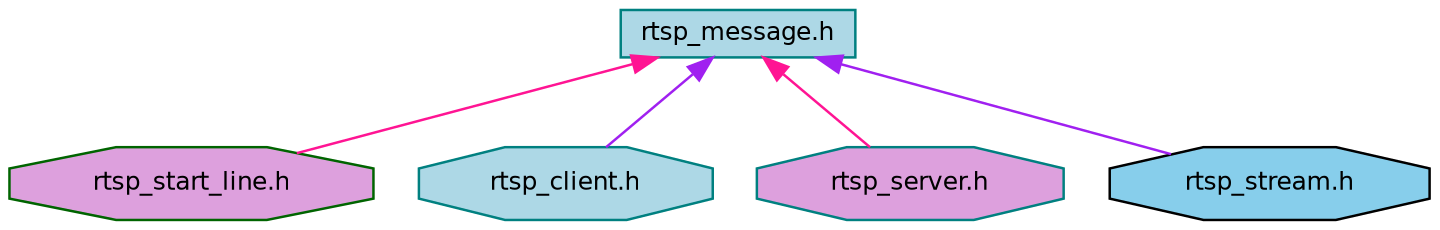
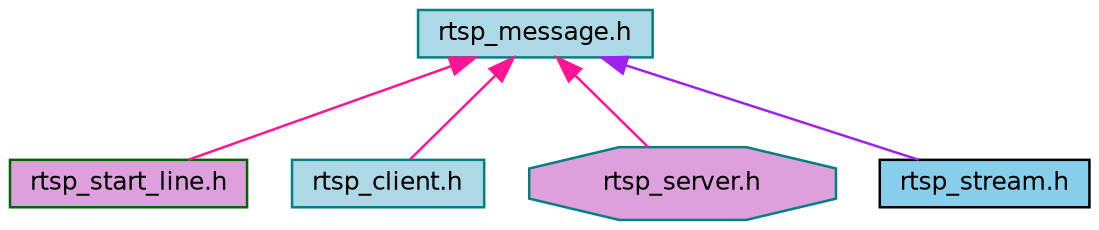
edge "rtsp_client.h" -> "rtsp_message.h": color purple -> deeppink
node "rtsp_start_line.h": shape octagon -> box
node "rtsp_client.h": shape octagon -> box
node "rtsp_stream.h": shape octagon -> box
